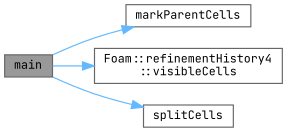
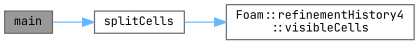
node "markParentCells": removed
edge "main" -> "Foam::refinementHistory4 ::visibleCells": now "splitCells" -> "Foam::refinementHistory4 ::visibleCells"
